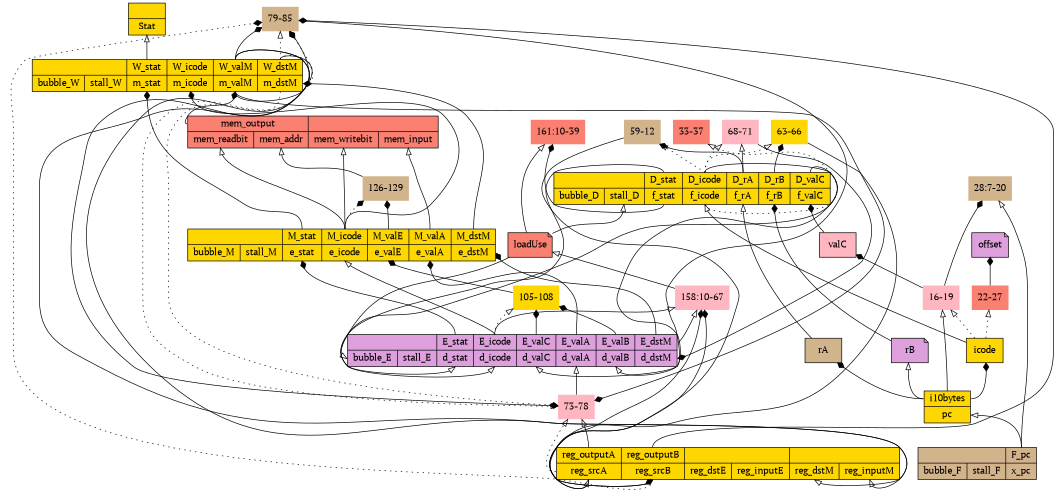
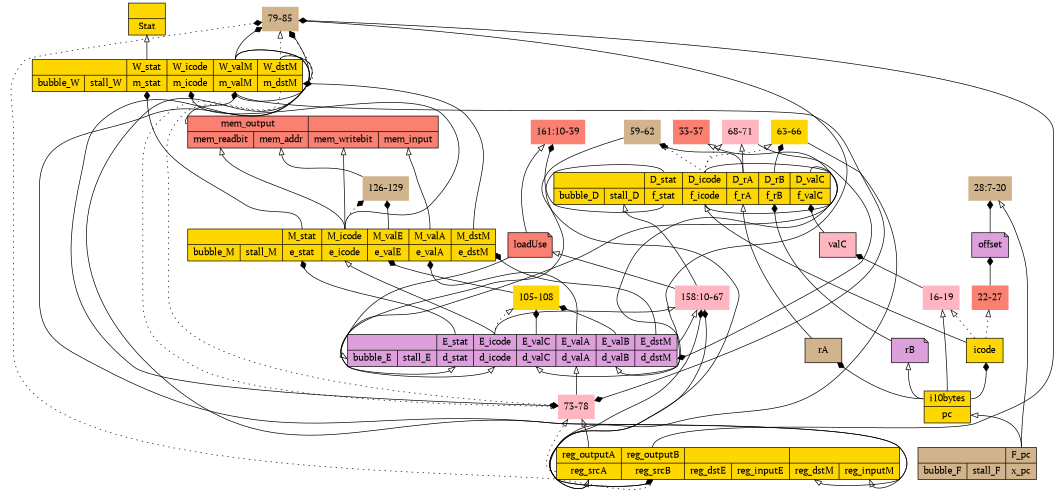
node "59-12": label "59-12" -> "59-62"
edge "bubble_D" -> "33-37": style dotted -> solid
edge "loadUse" -> "bubble_D": now "158:10-67" -> "bubble_D"
edge "16-19" -> "28:7-20": now "offset" -> "28:7-20"
